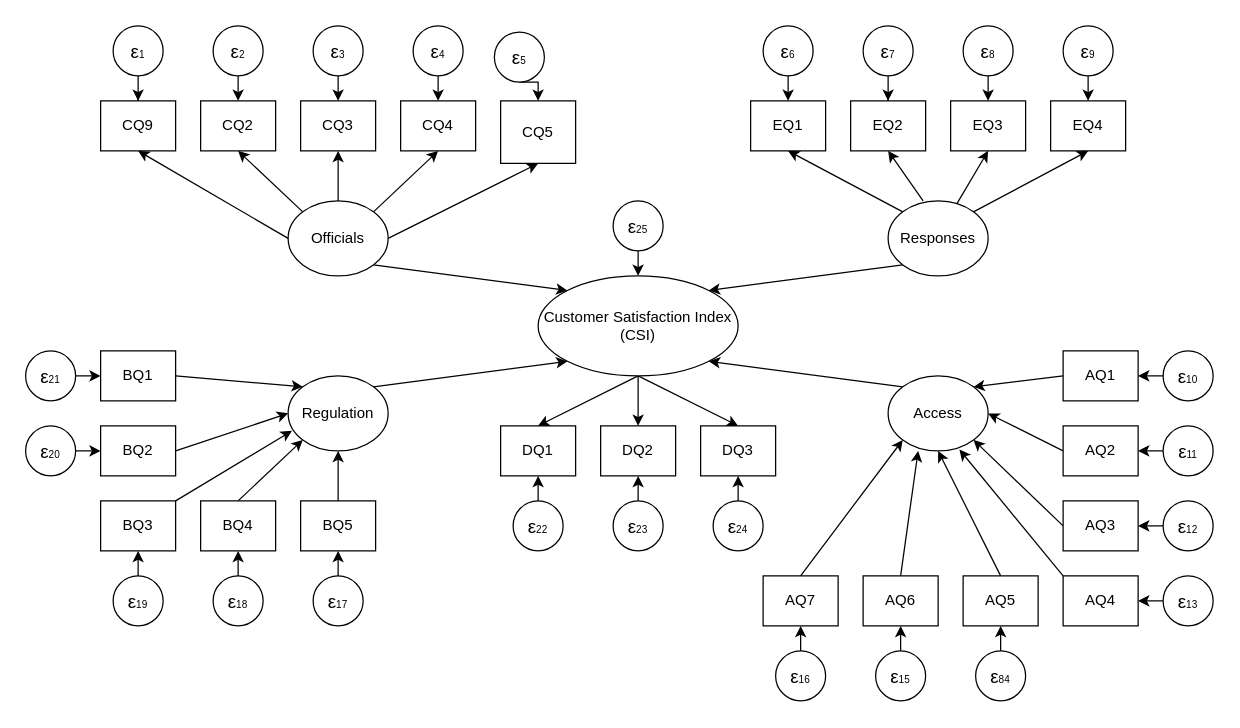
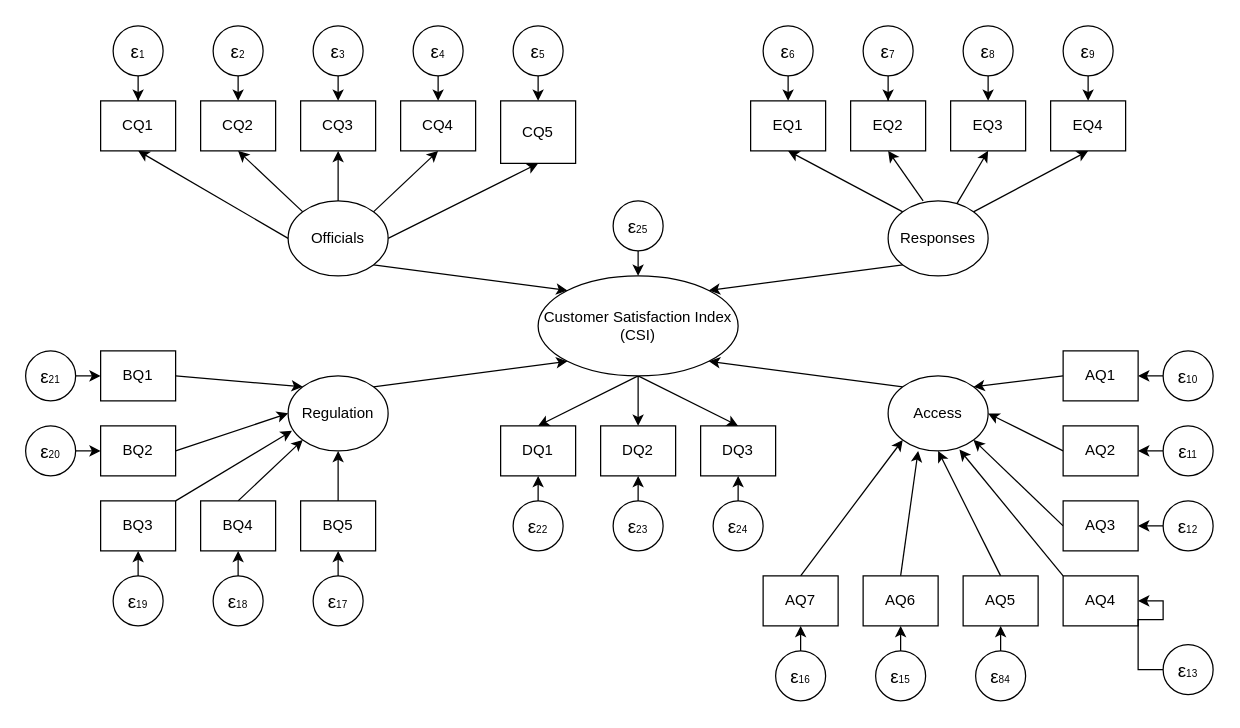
node "ε5": moved (519, 57) -> (538, 51)
node "CQ9": label "CQ9" -> "CQ1"
node "ε13": moved (1188, 601) -> (1188, 669)
